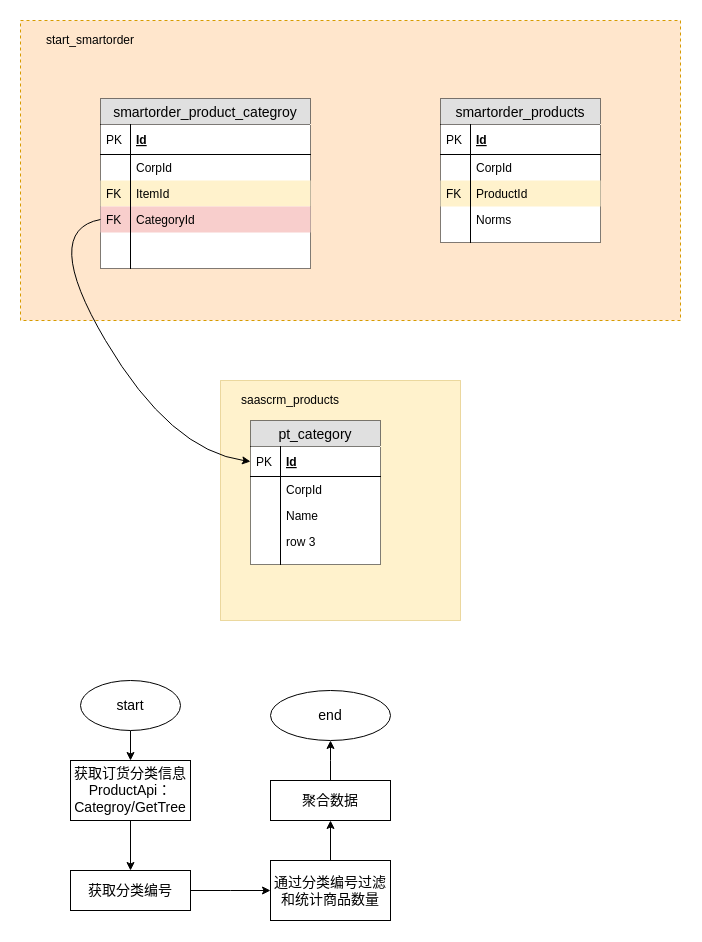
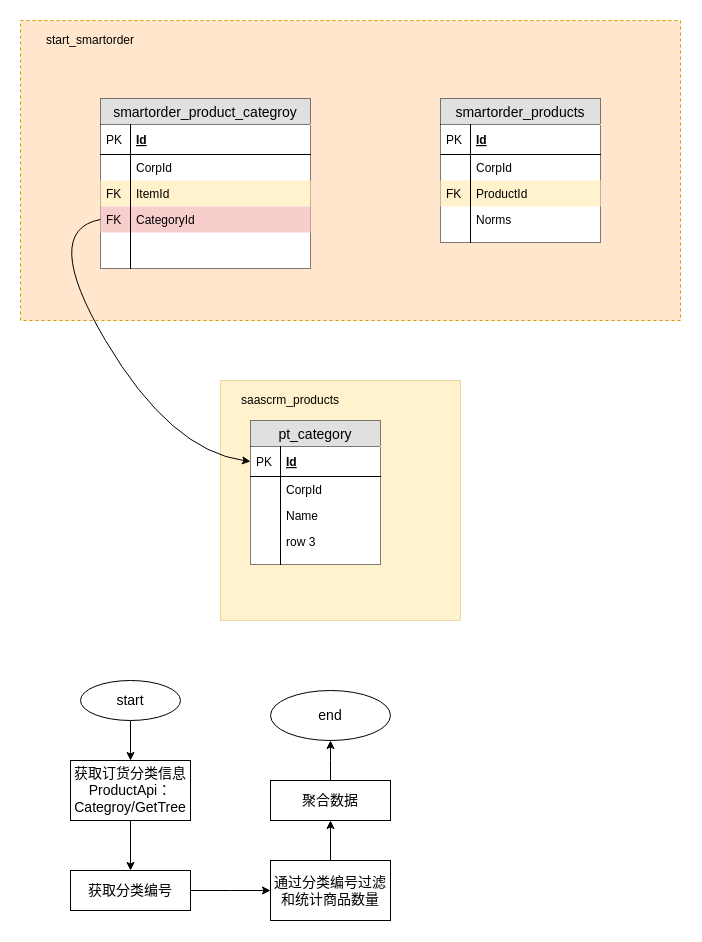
node "start": size 100x50 -> 100x40
